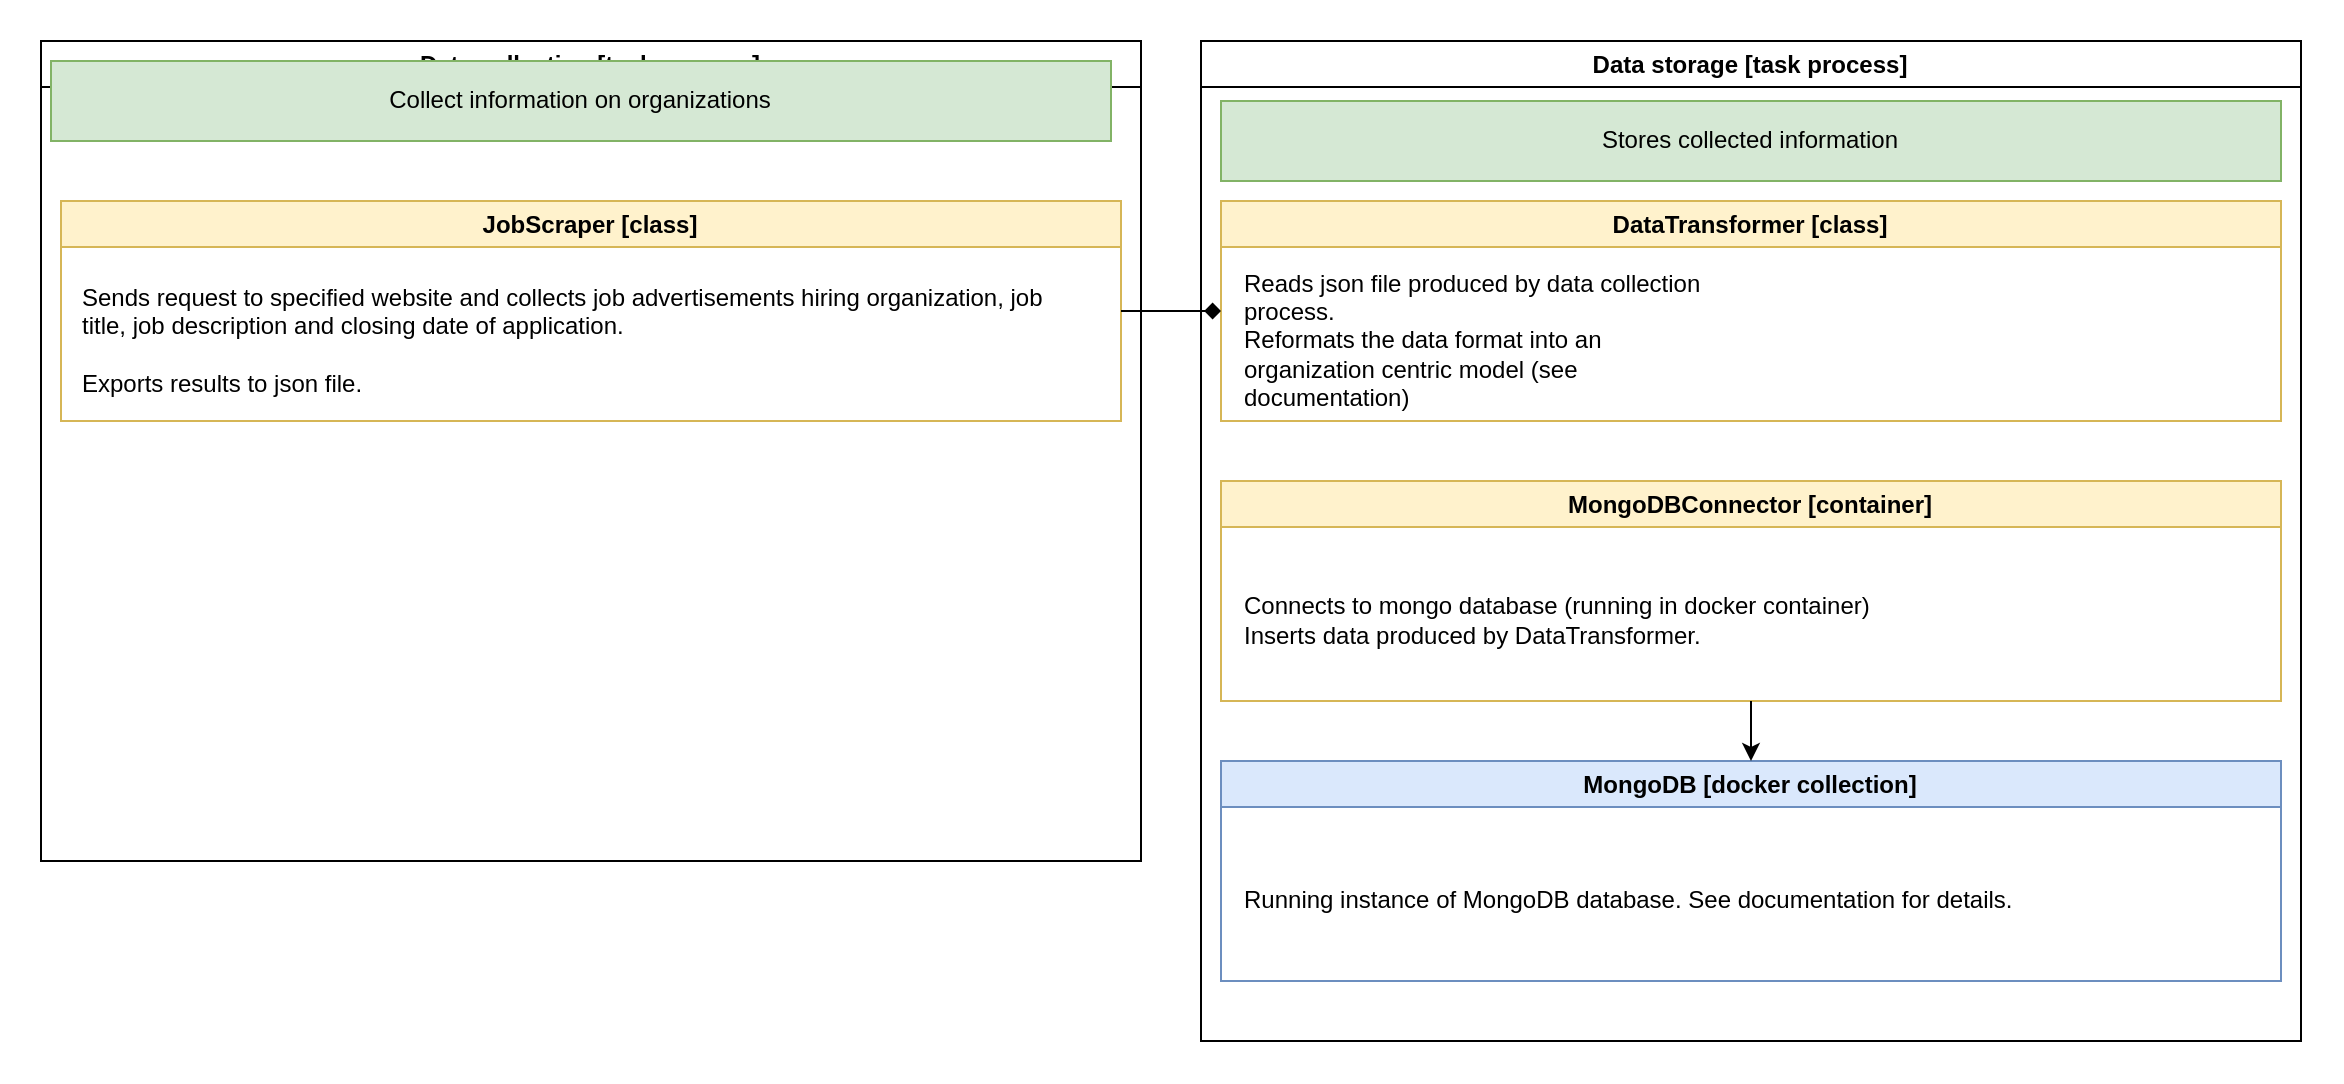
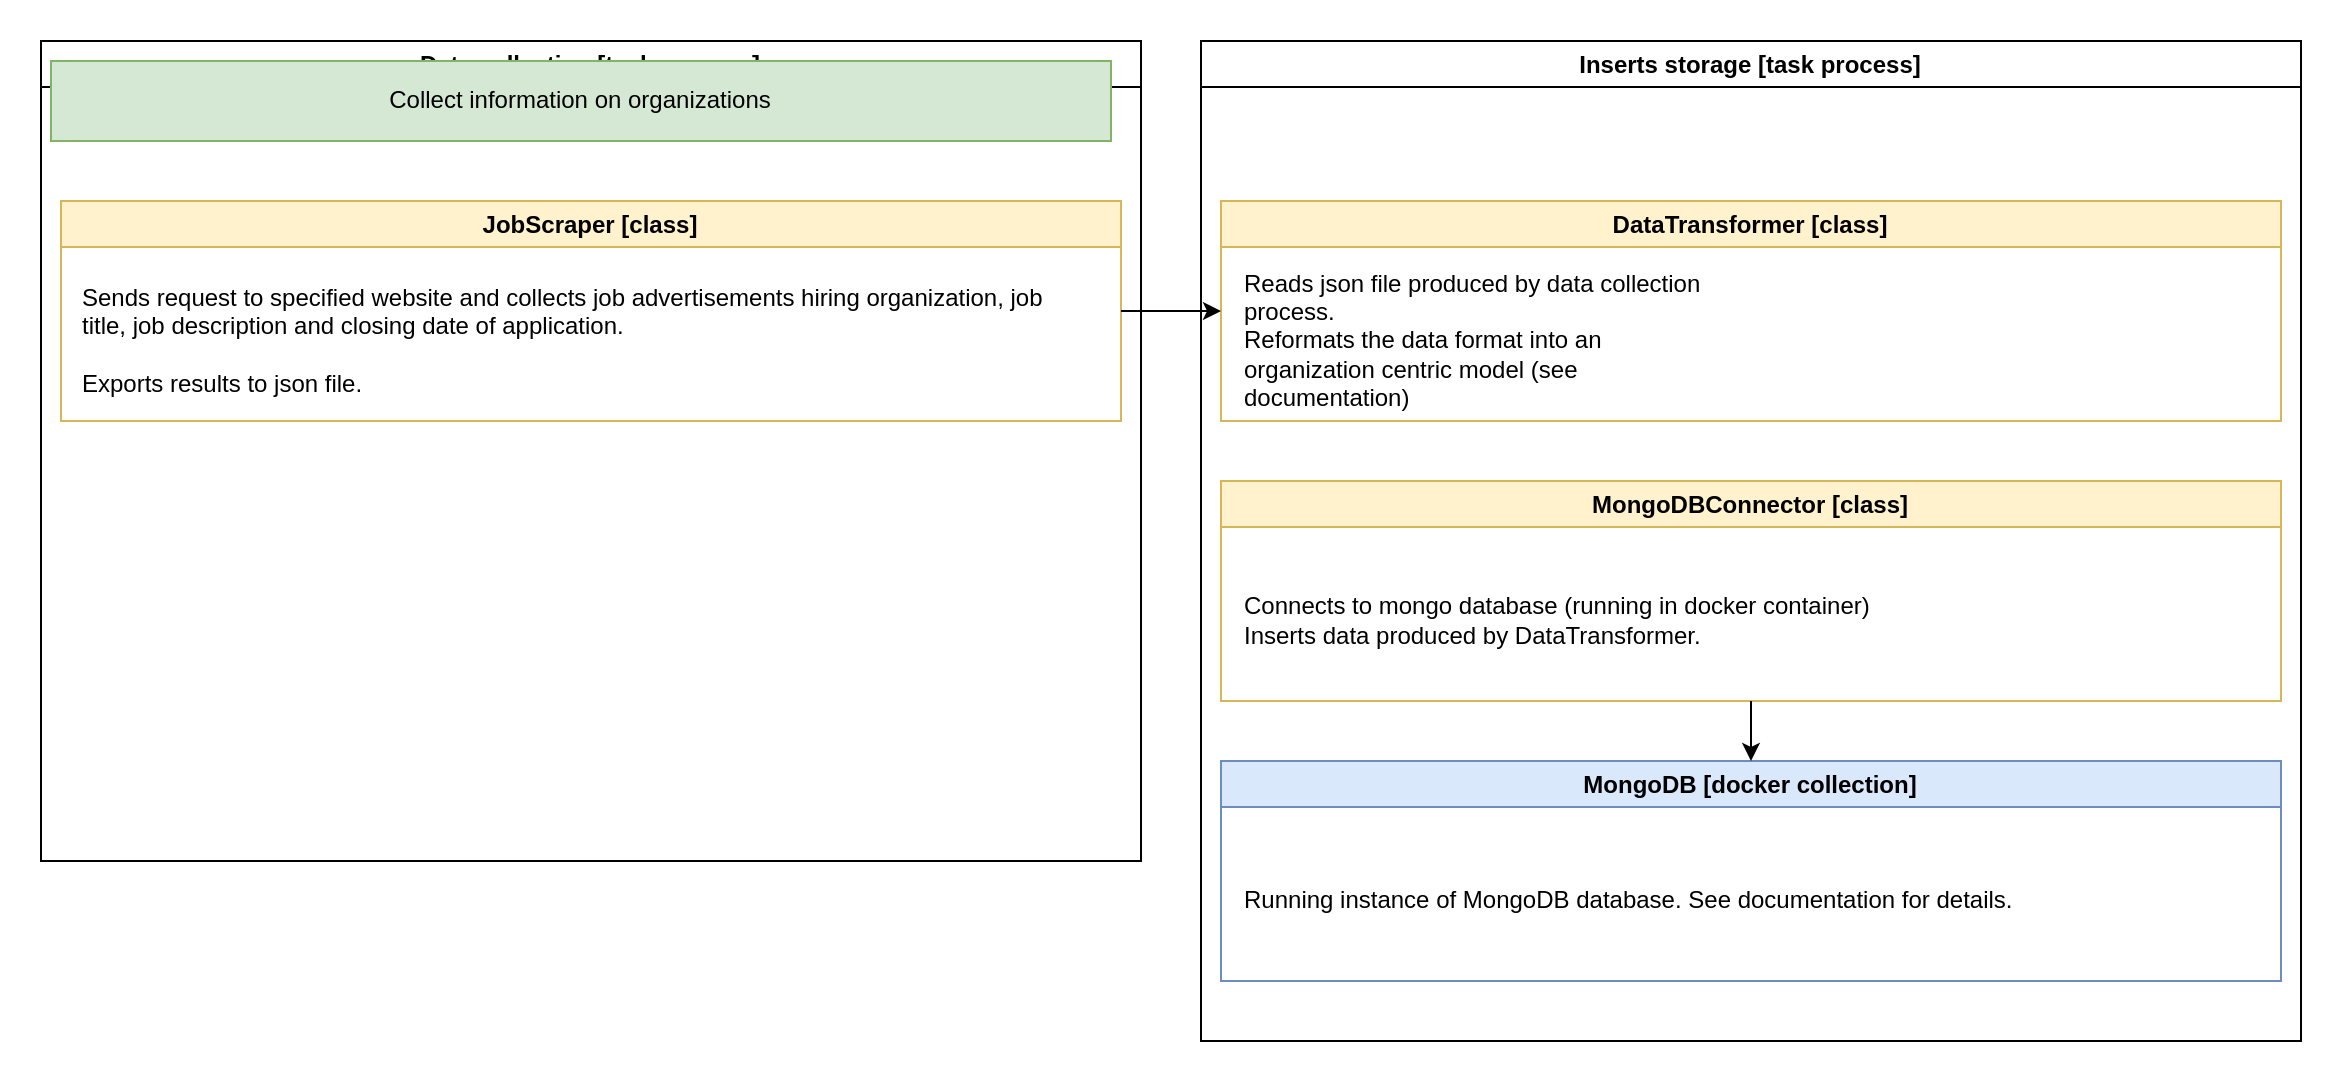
node "Data storage [task process]": label "Data storage [task process]" -> "Inserts storage [task process]"
node "Stores collected information": removed
edge "JobScraper [class]" -> "DataTransformer [class]": arrowhead diamond -> classic
node "MongoDBConnector [container]": label "MongoDBConnector [container]" -> "MongoDBConnector [class]"
